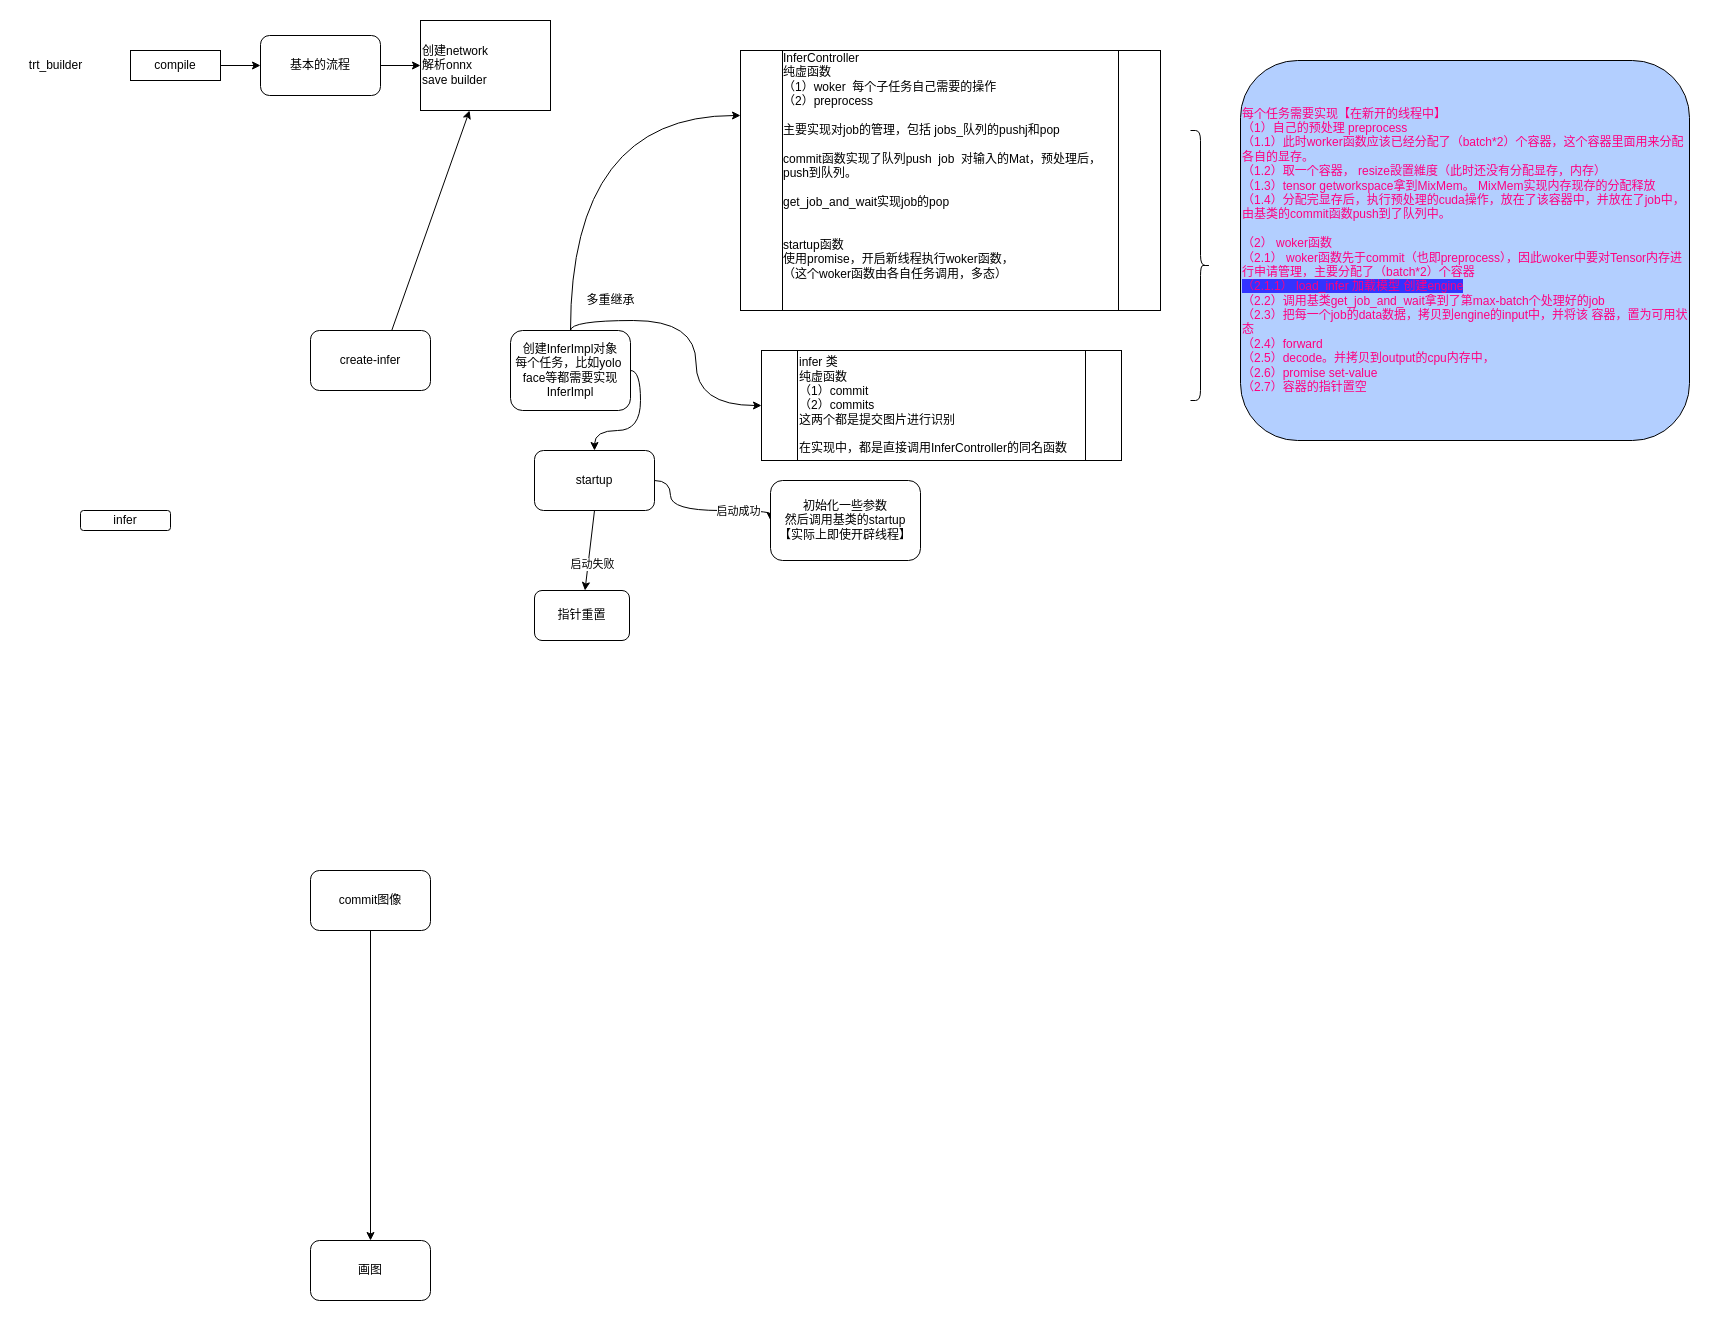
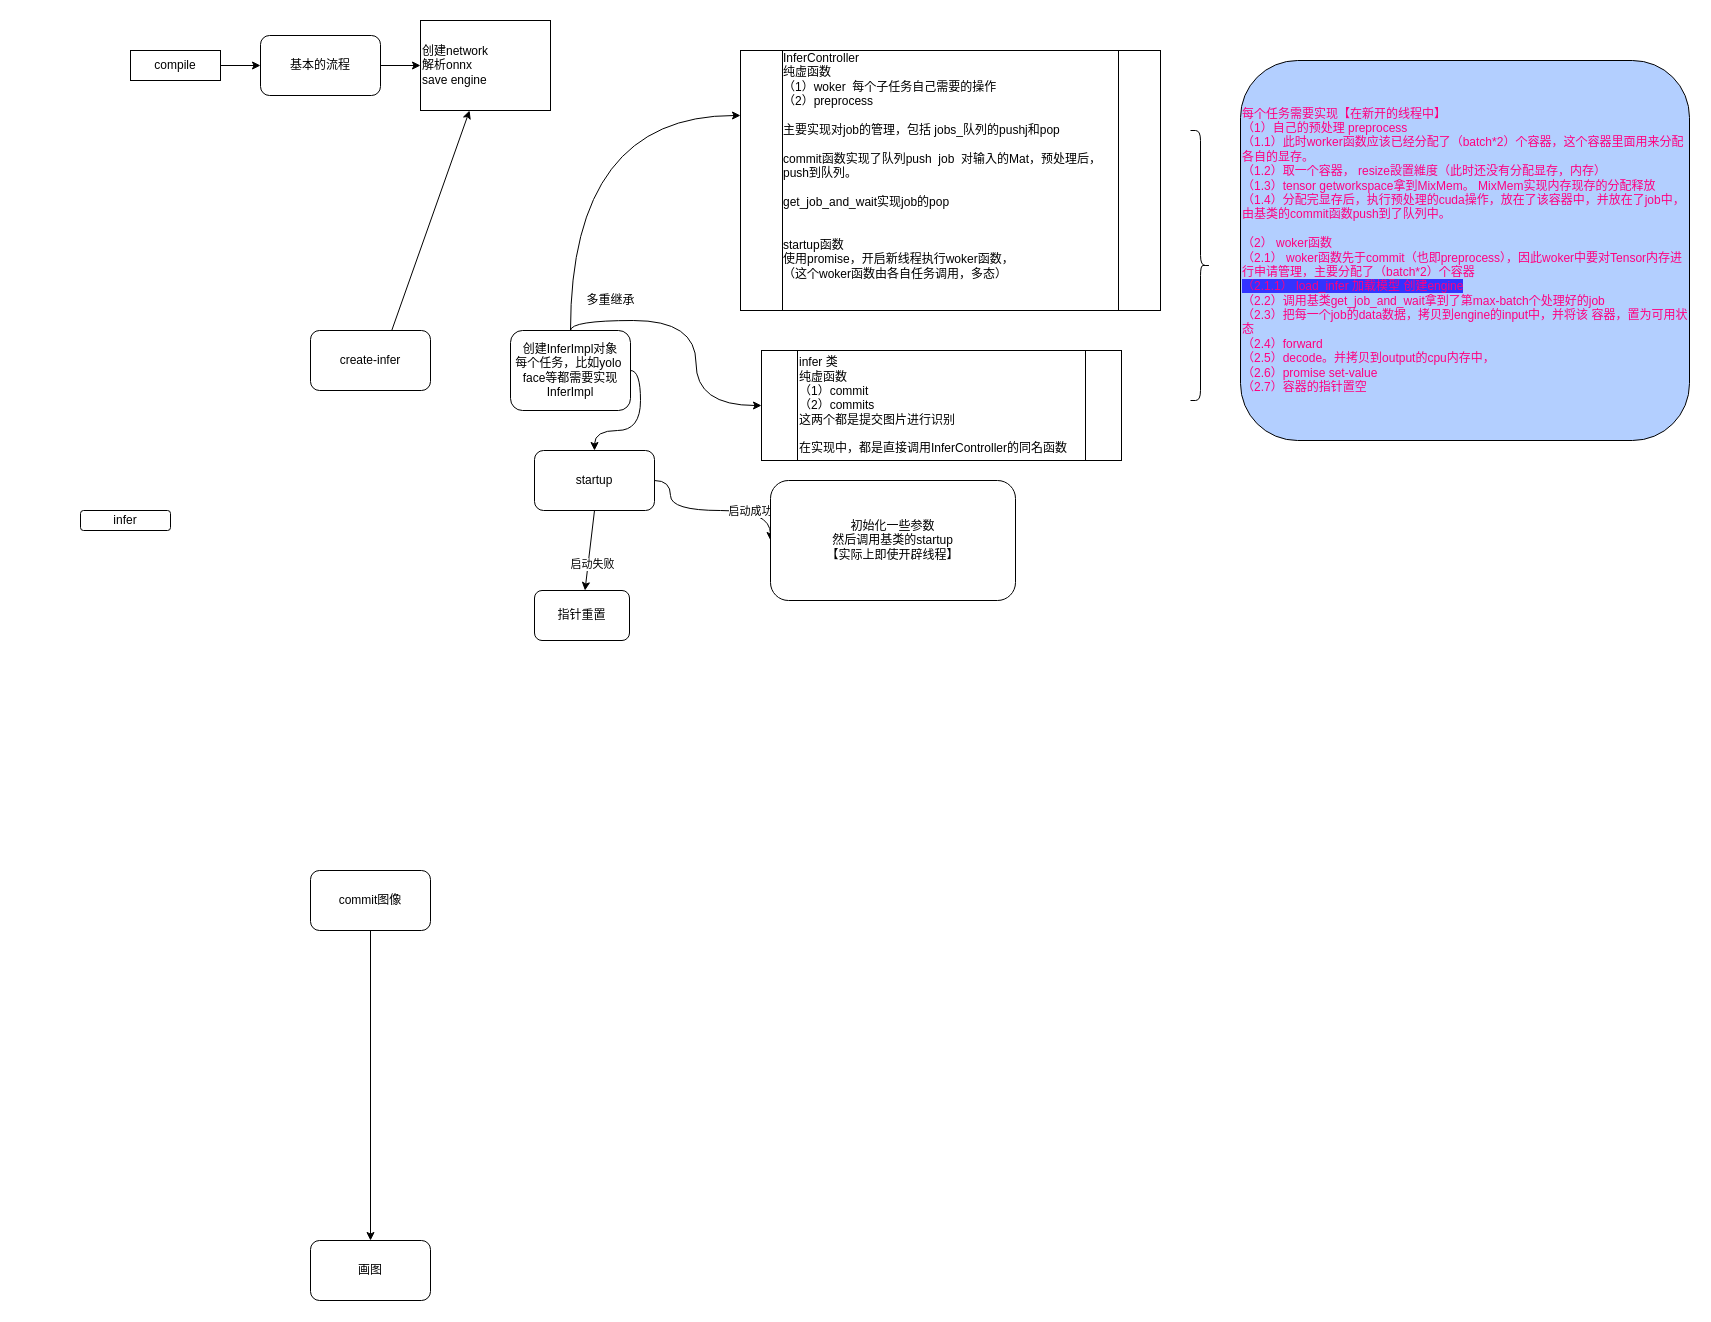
node "trt_builder": removed
node "创建network 解析onnx save builder": label "创建network 解析onnx save builder" -> "创建network 解析onnx save engine"
node "初始化一些参数 然后调用基类的startup 【实际上即使开辟线程】": size 150x80 -> 245x120
